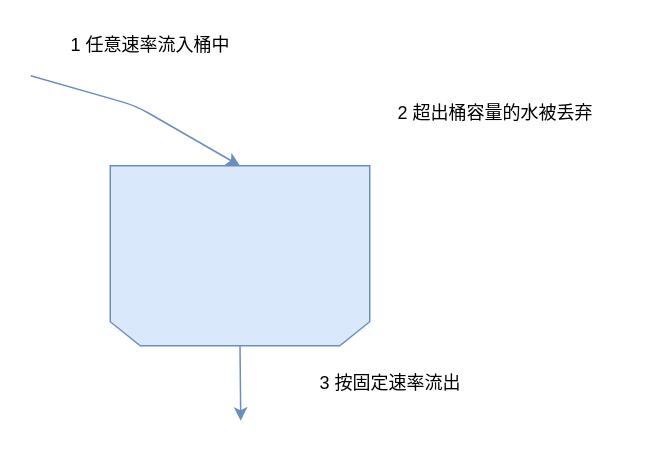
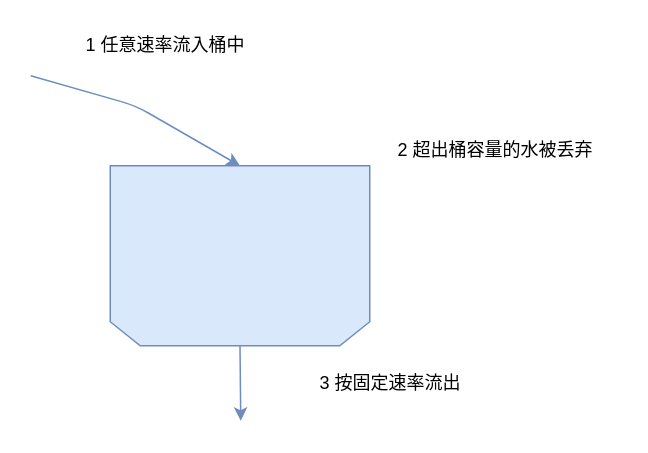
node "1 任意速率流入桶中": moved (151, 46) -> (166, 46)
node "2 超出桶容量的水被丢弃": moved (496, 113) -> (496, 151)
